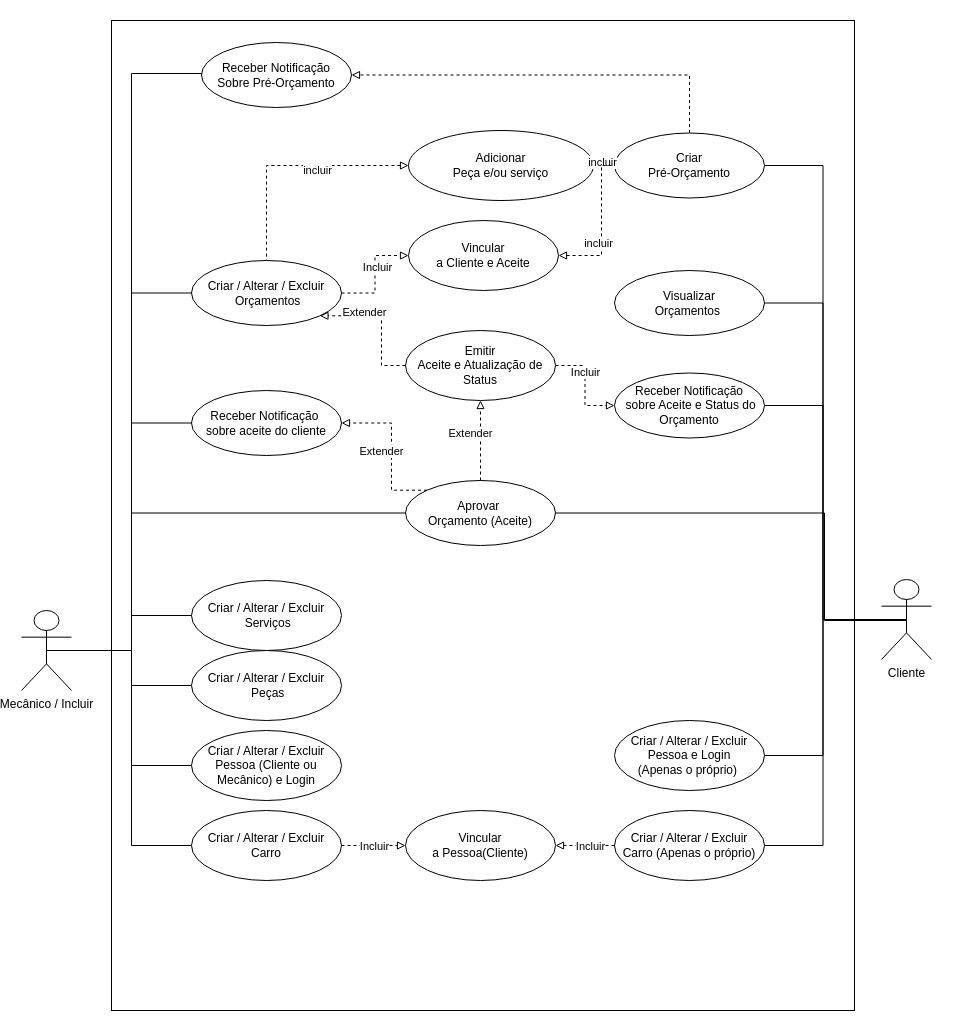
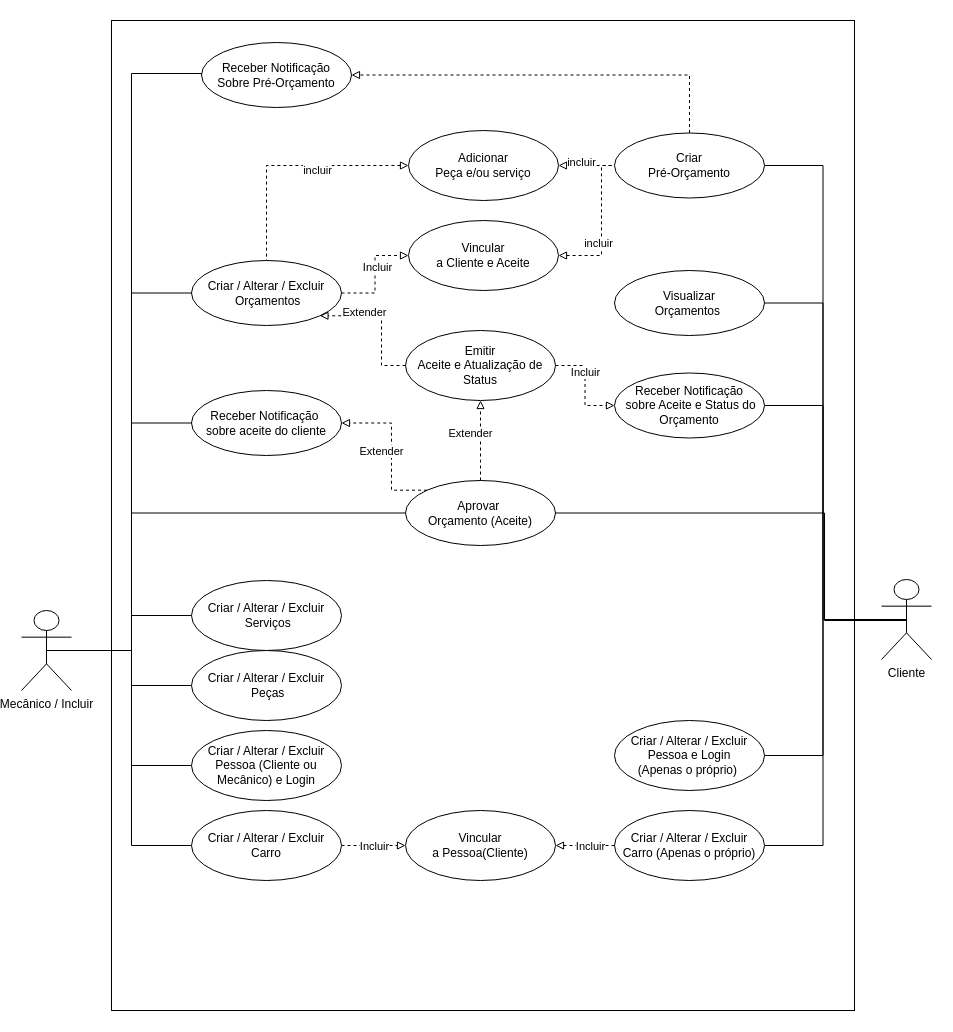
node "Adicionar Peça e/ou serviço": size 185x70 -> 150x70
